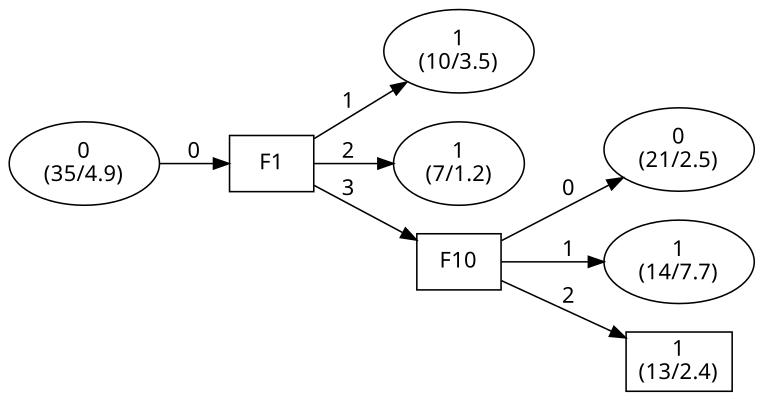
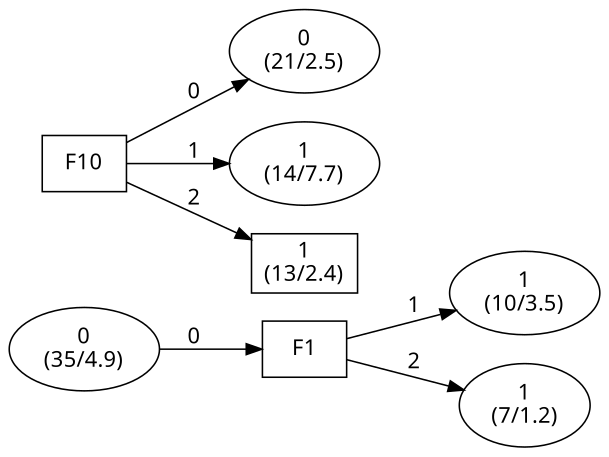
edge "F1" -> "F10": removed, label "3"
